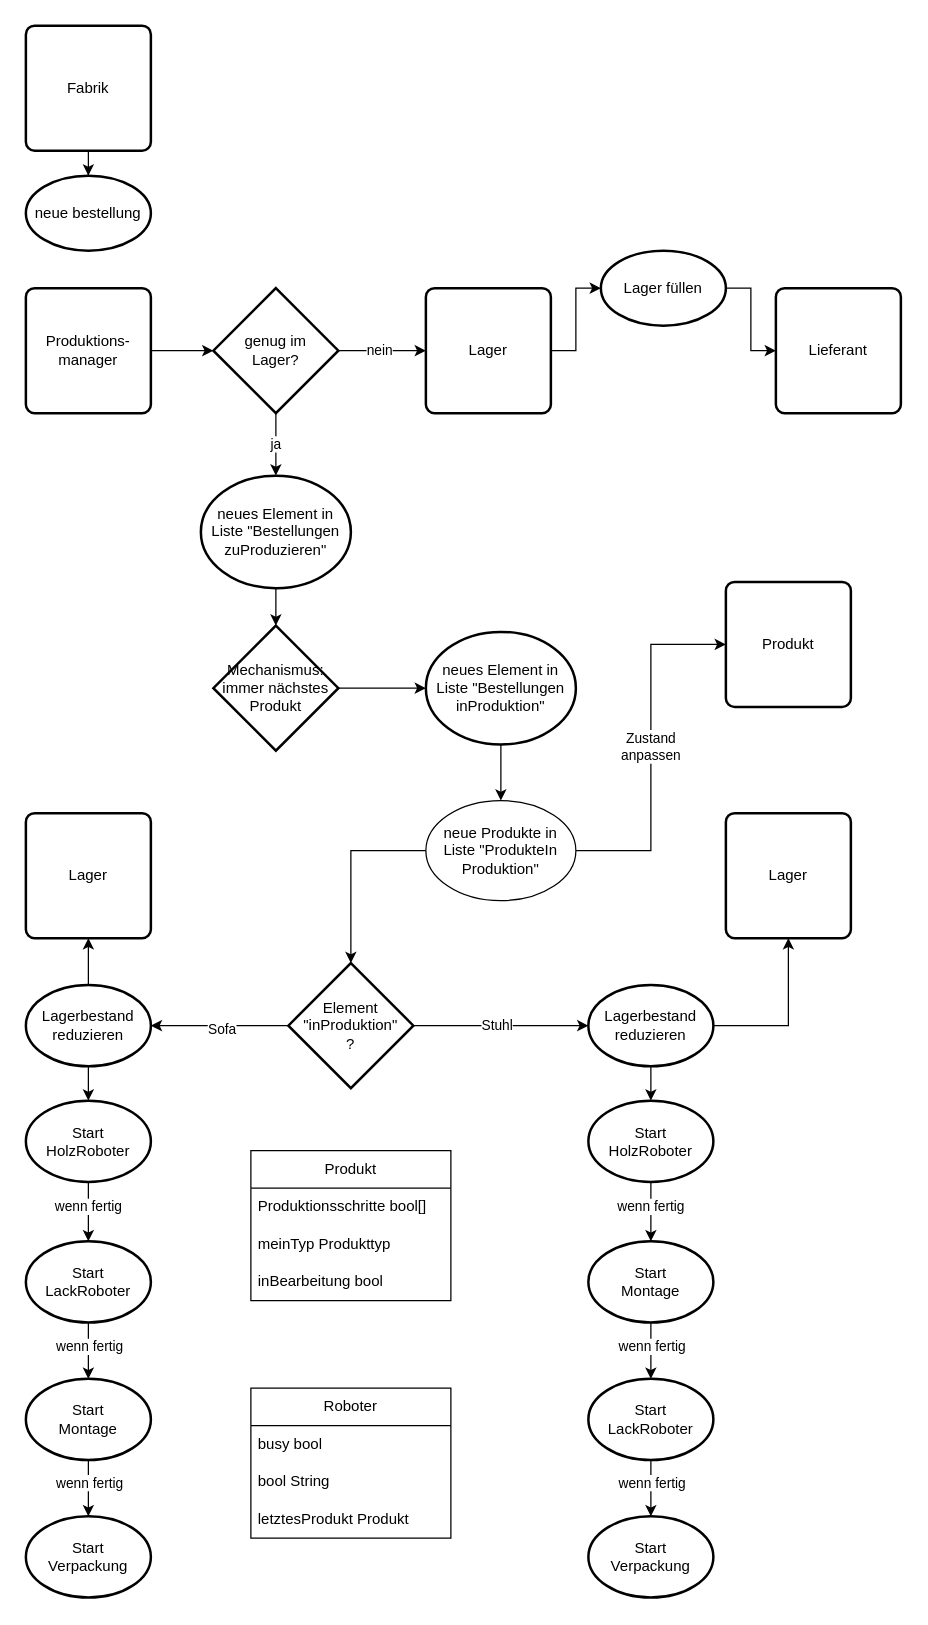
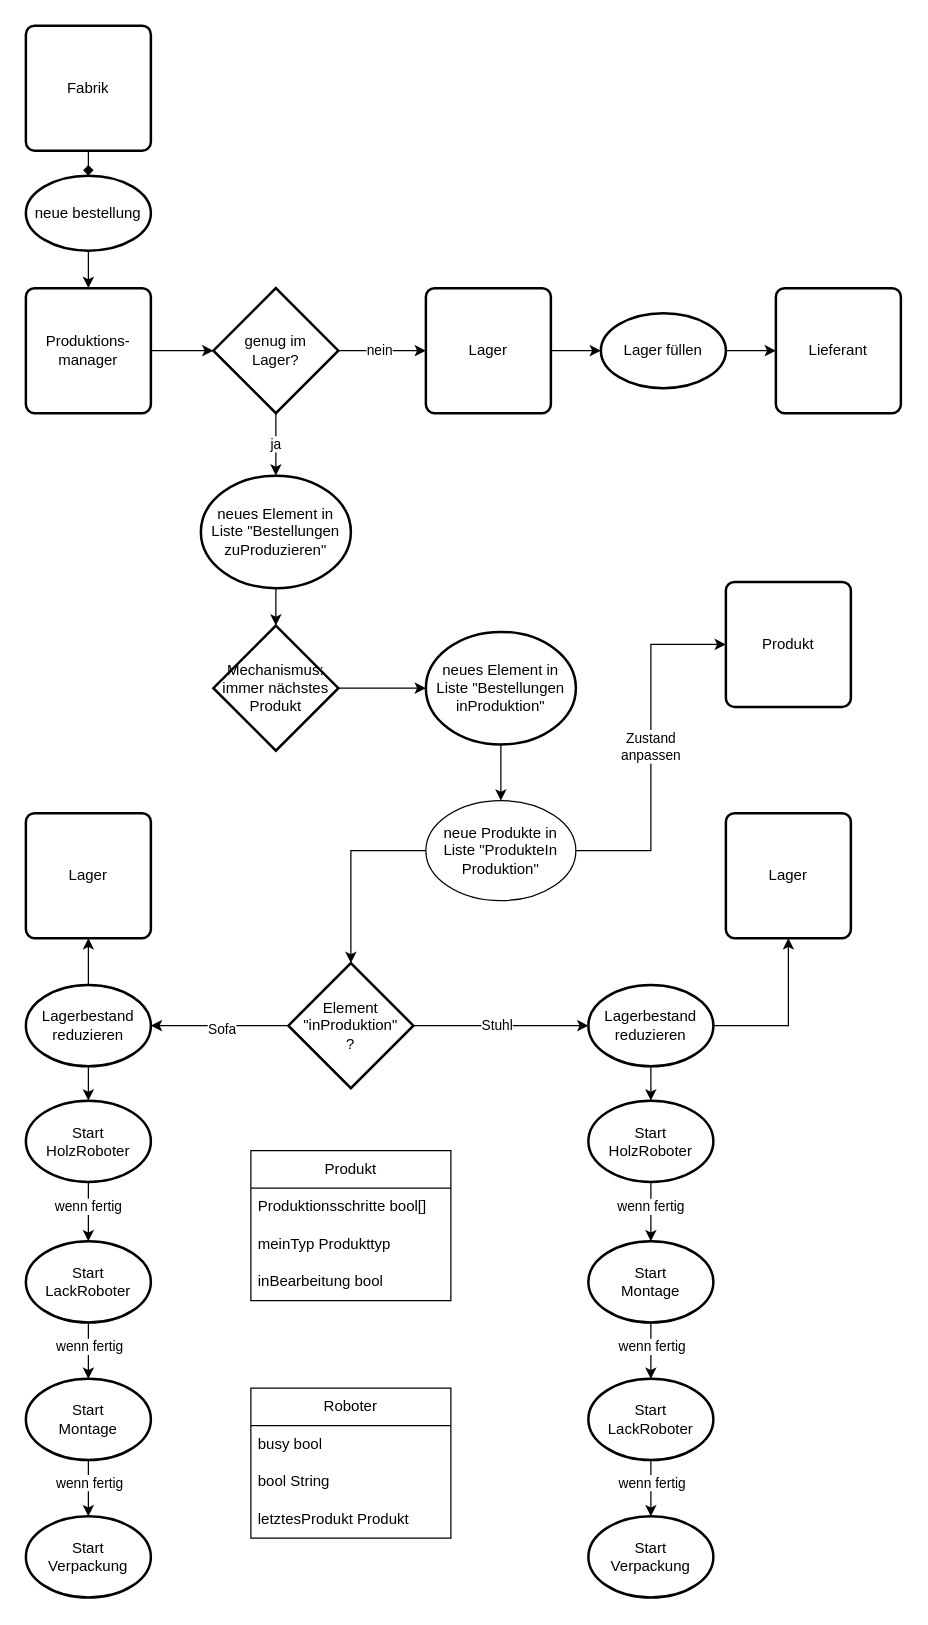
edge "Fabrik" -> "neue bestellung": arrowhead classic -> diamond
edge "neue bestellung" -> "Produktions-manager": added
node "Lager füllen": moved (663, 288) -> (663, 351)
